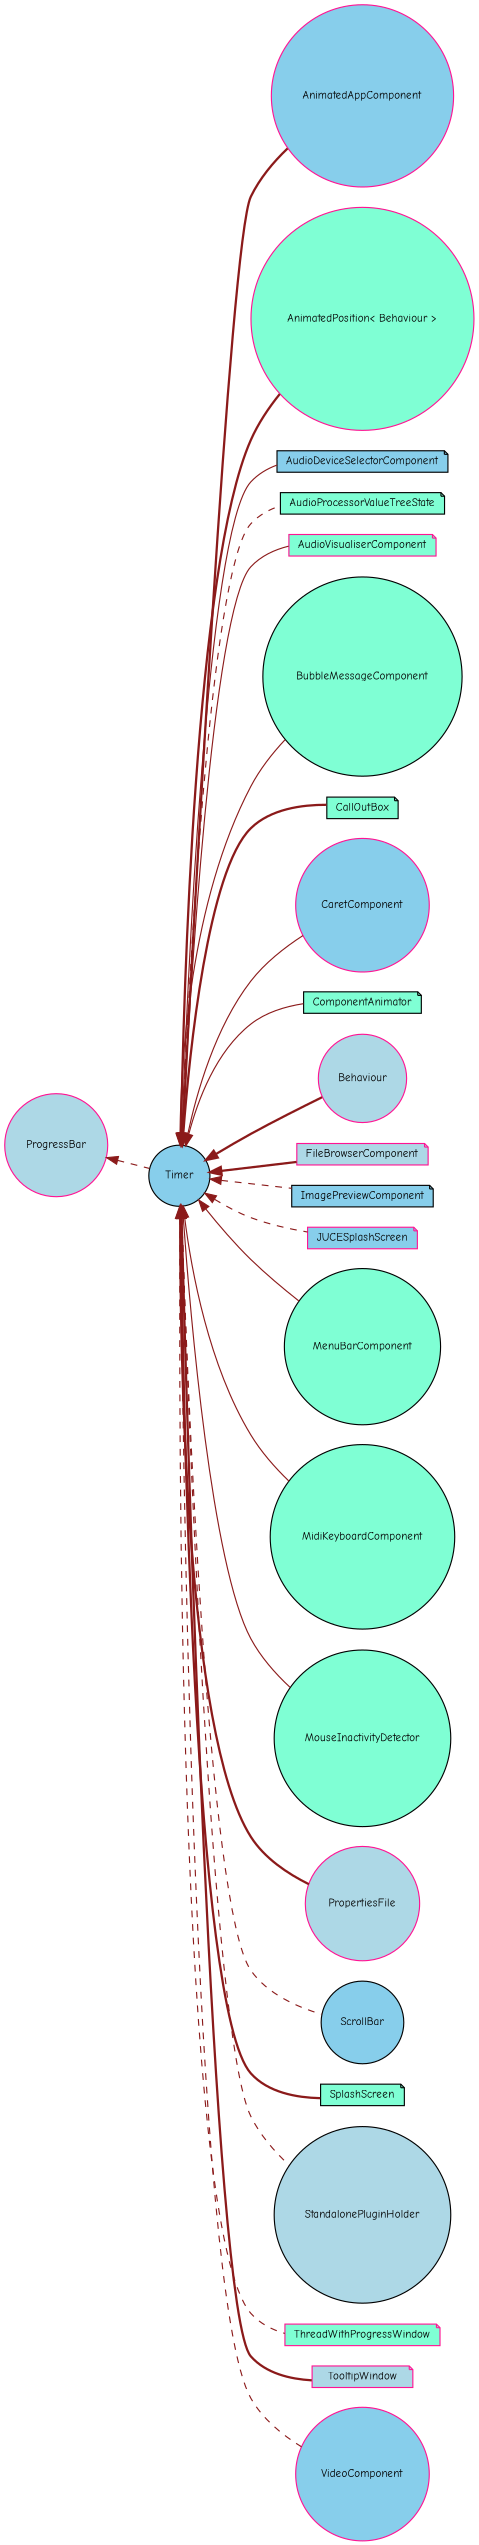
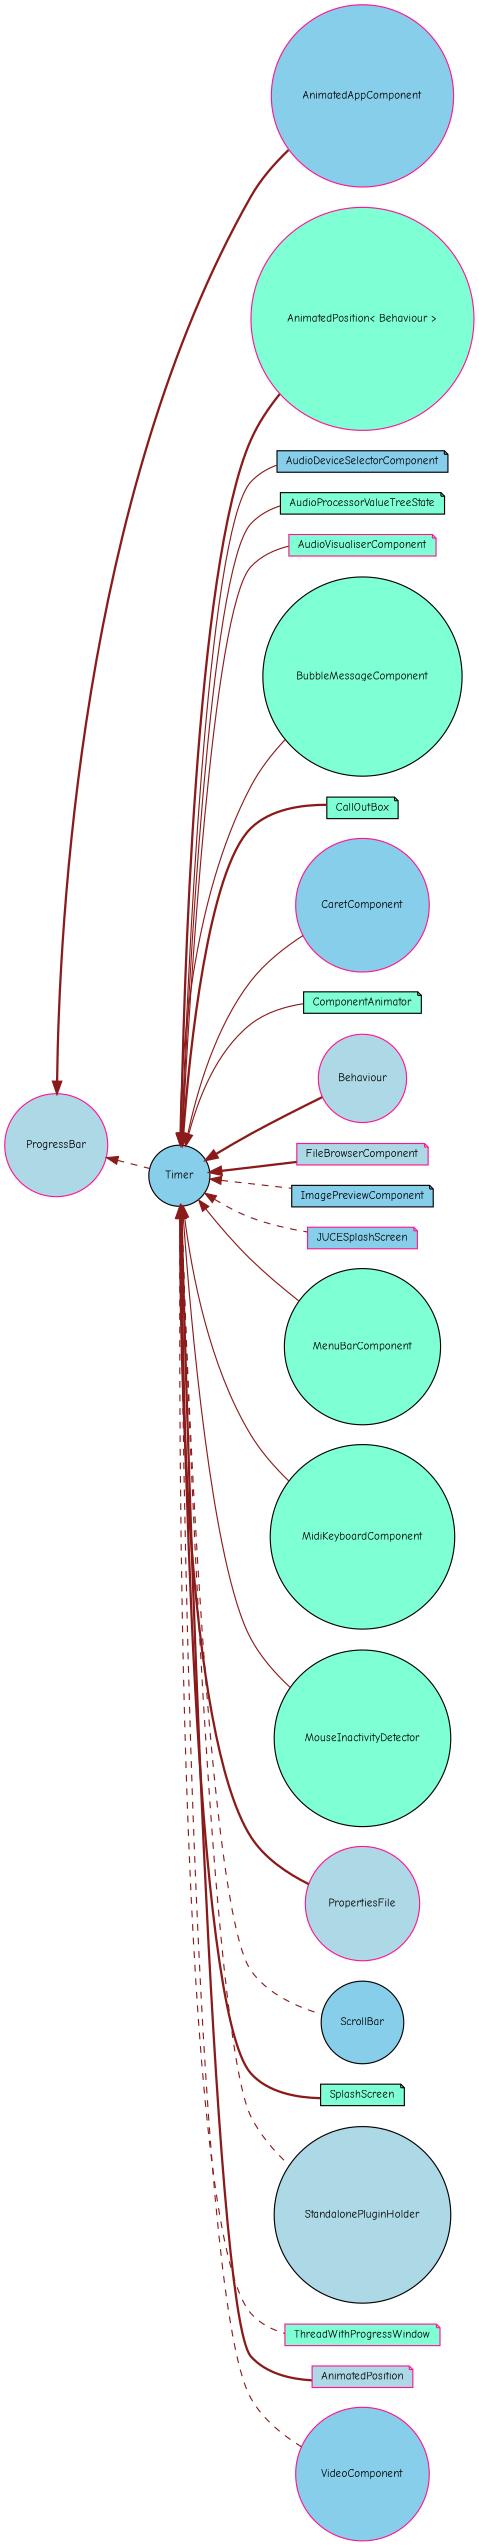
edge "AnimatedAppComponent" -> "Timer": now "AnimatedAppComponent" -> "ProgressBar"
edge "AudioProcessorValueTreeState" -> "Timer": style dashed -> solid
node "TooltipWindow": label "TooltipWindow" -> "AnimatedPosition"
